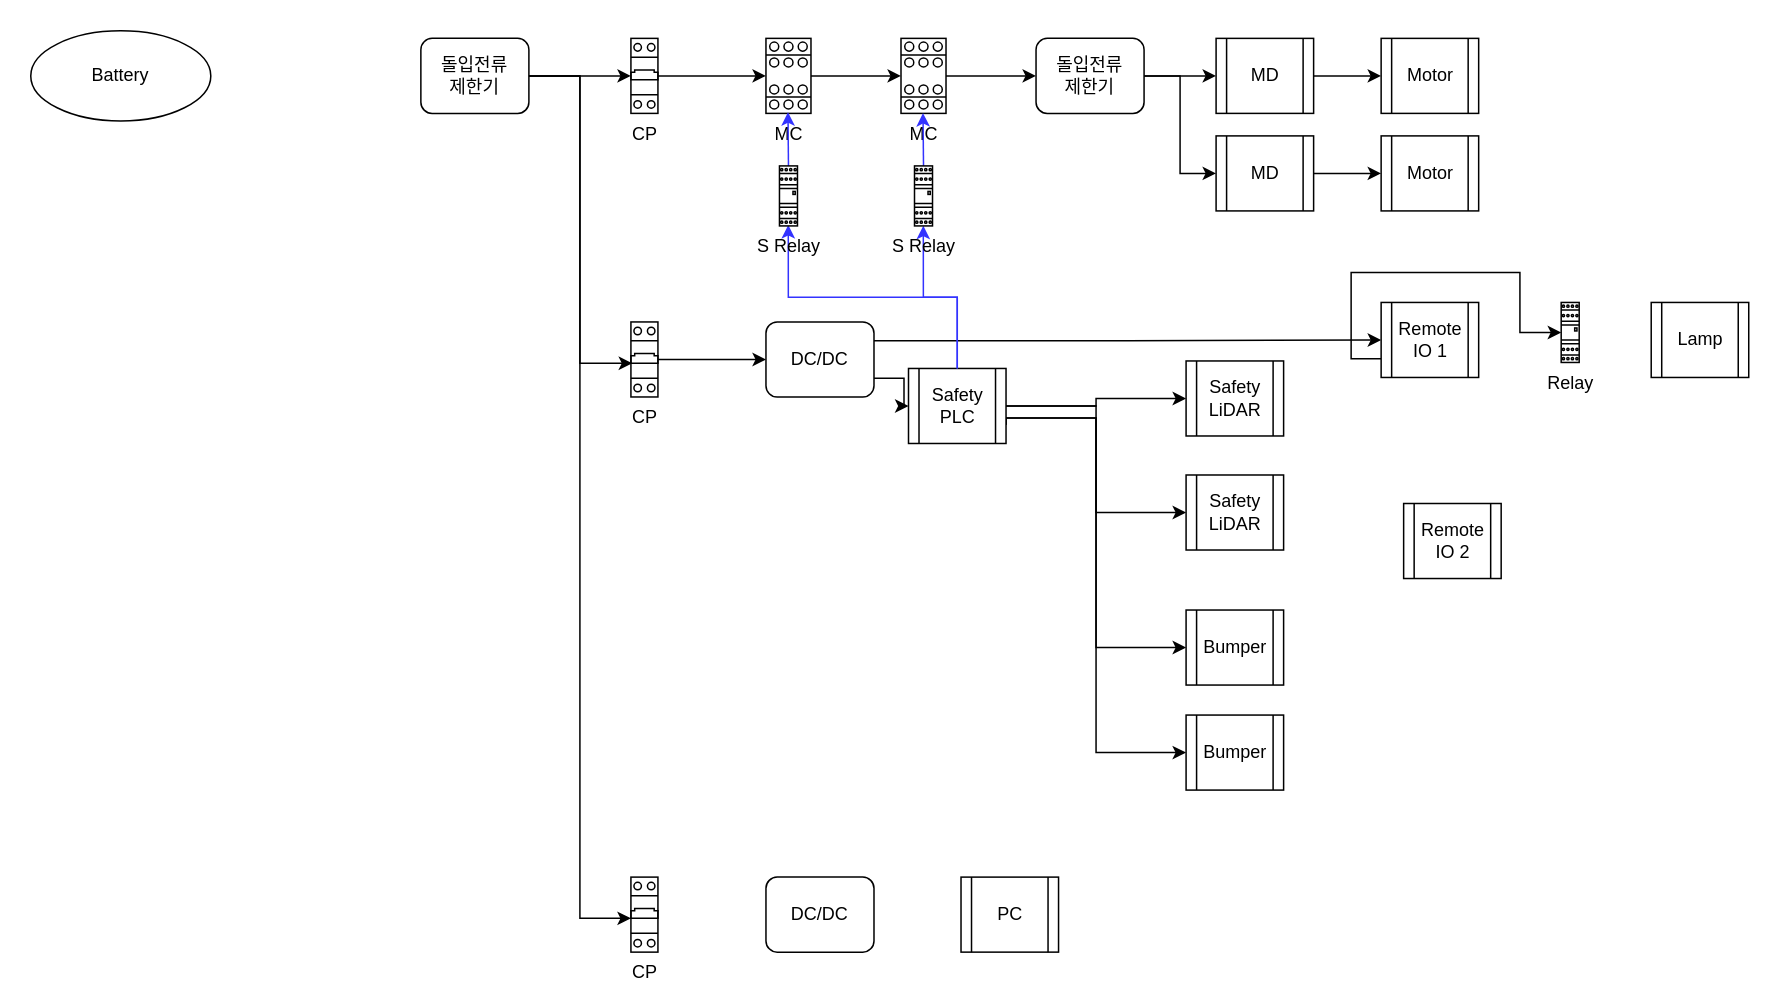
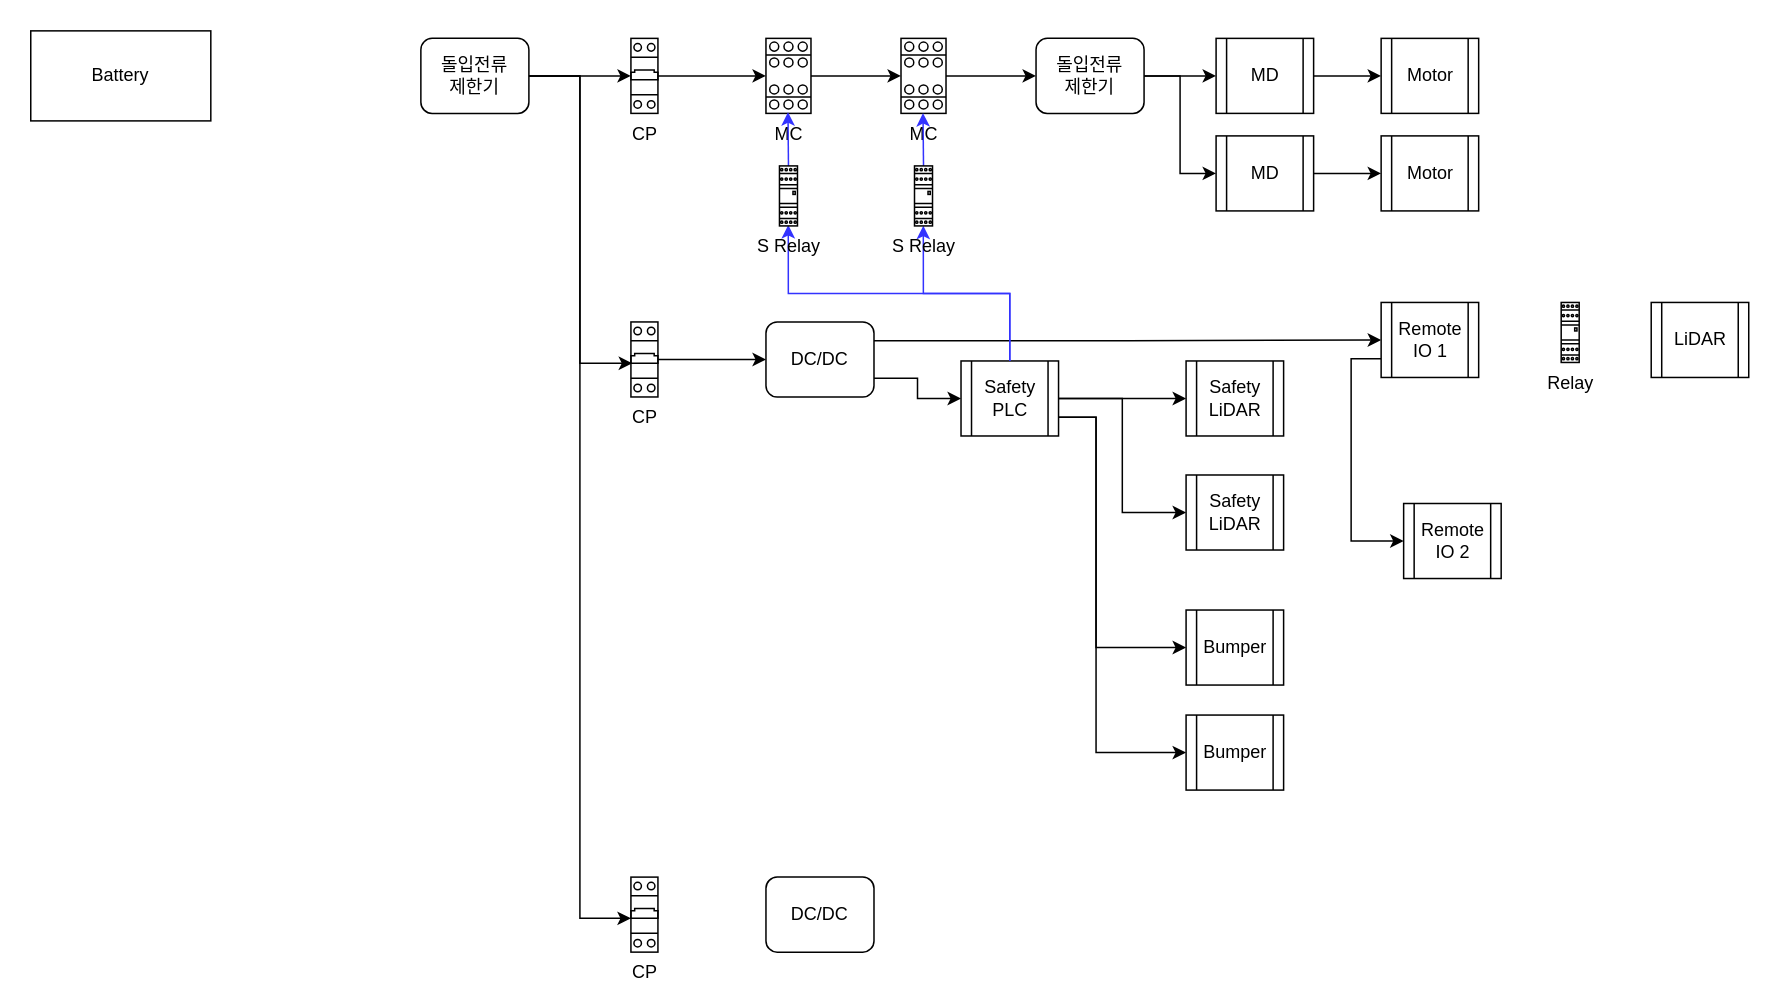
node "Battery": shape ellipse -> rectangle
edge "Remote IO 1" -> "Relay": now "Remote IO 1" -> "Remote IO 2"
node "Lamp": label "Lamp" -> "LiDAR"
node "Safety PLC": moved (957, 406) -> (1010, 398)
node "PC": removed
